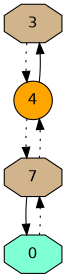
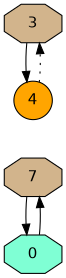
edge "3" -> "4": style dotted -> solid
edge "4" -> "3": style solid -> dotted
edge "4" -> "7": removed
edge "7" -> "4": removed
edge "0" -> "7": style dotted -> solid
